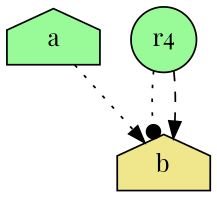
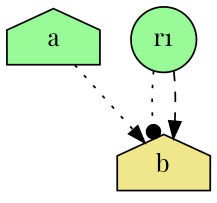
node "r4": label "r4" -> "r1"
